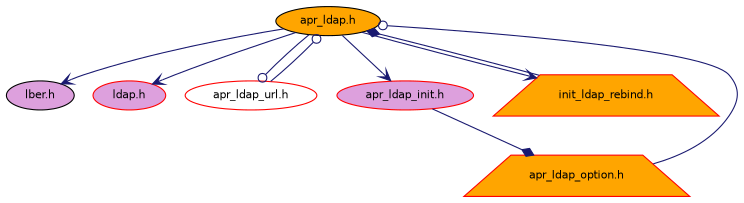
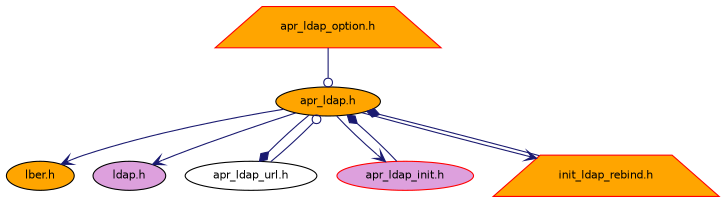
edge "apr_ldap.h" -> "apr_ldap_url.h": arrowhead odot -> diamond
node "lber.h": fillcolor plum -> orange
node "ldap.h": color red -> black
node "apr_ldap_url.h": color red -> black
edge "apr_ldap_init.h" -> "apr_ldap_option.h": now "apr_ldap_init.h" -> "apr_ldap.h"
